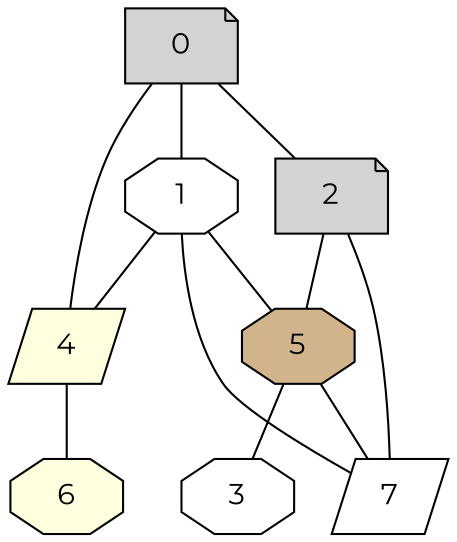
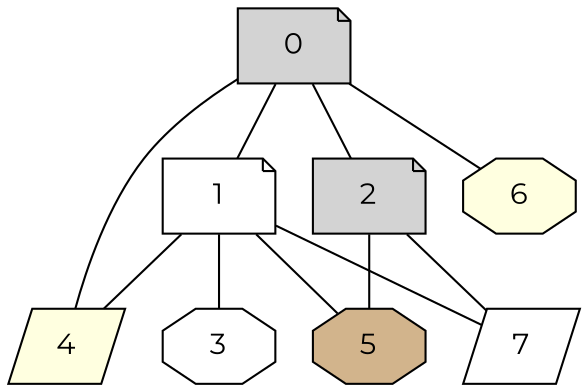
node "1": shape octagon -> note
edge "5" -- "3": now "1" -- "3"
edge "4" -- "6": now "0" -- "6"
edge "5" -- "7": removed
